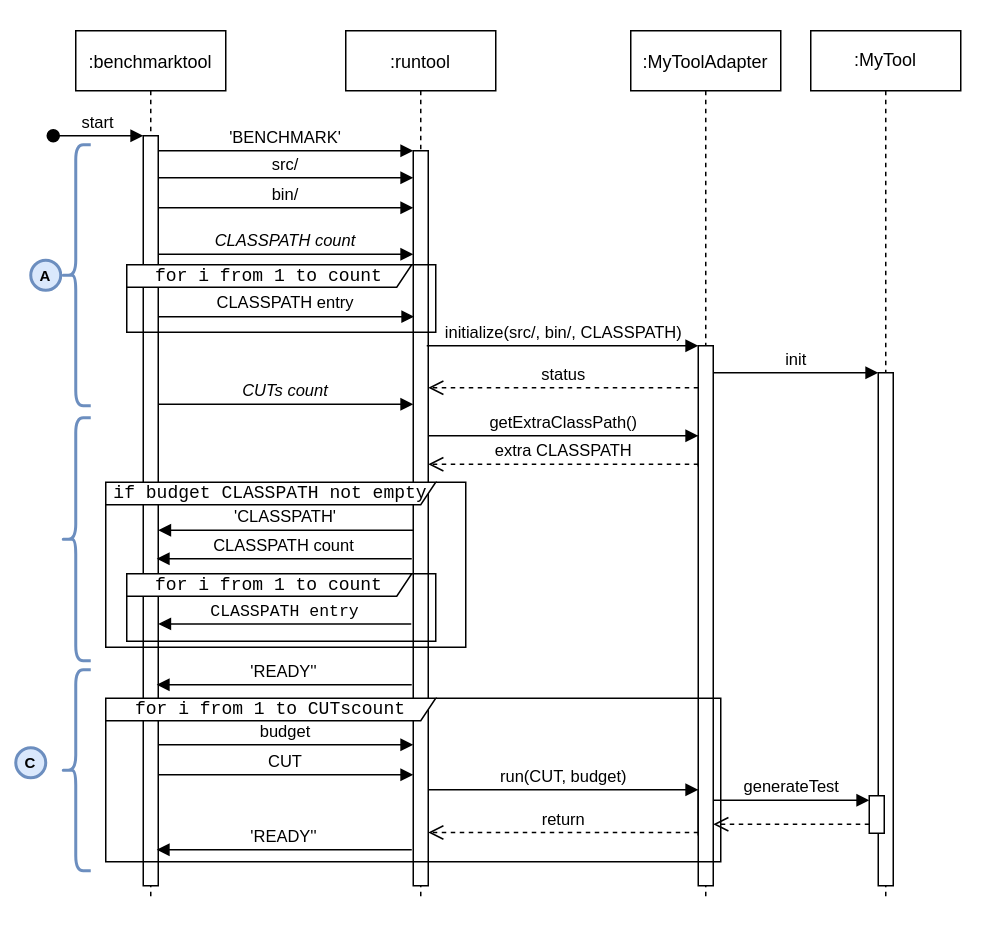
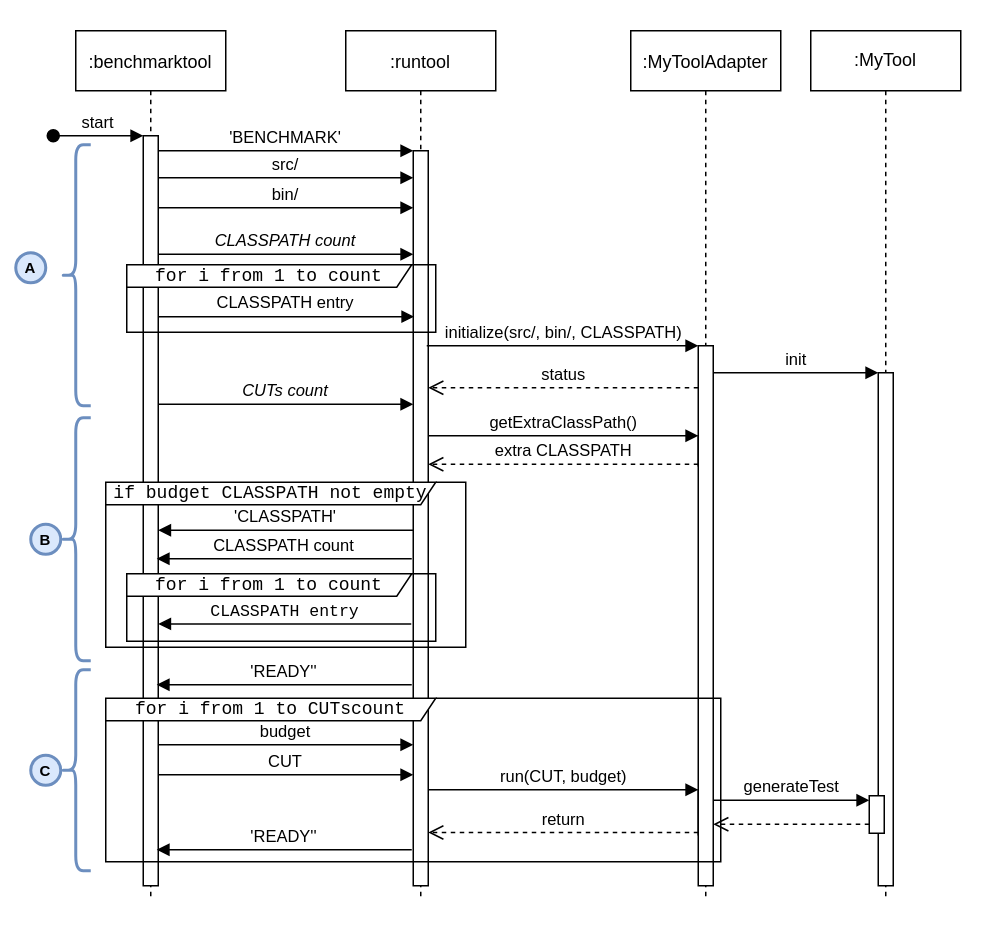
node "A": moved (46, 275) -> (31, 268)
node "B": added
node "C": moved (31, 763) -> (46, 770)
